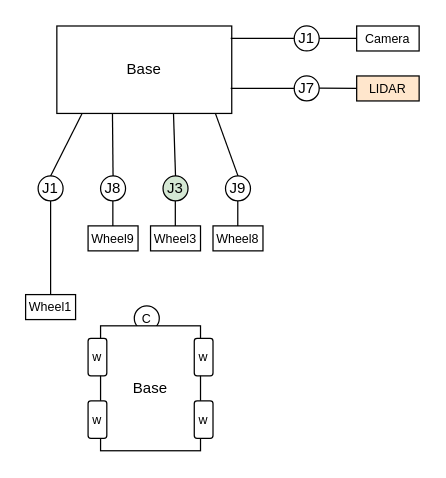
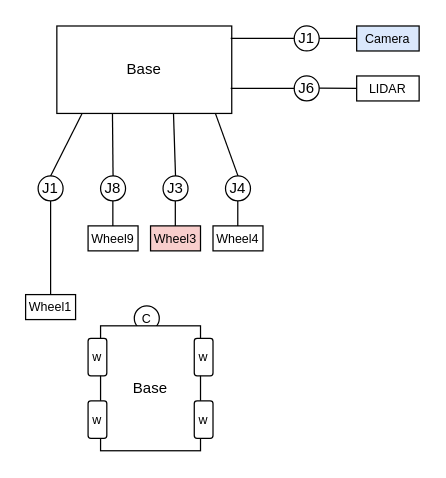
node "Camera": fillcolor #ffffff -> #dae8fc
node "J7": label "J7" -> "J6"
node "LIDAR": fillcolor #ffe6cc -> #ffffff
node "J3": fillcolor #d5e8d4 -> #ffffff
node "J9": label "J9" -> "J4"
node "Wheel3": fillcolor #ffffff -> #f8cecc
node "Wheel8": label "Wheel8" -> "Wheel4"
